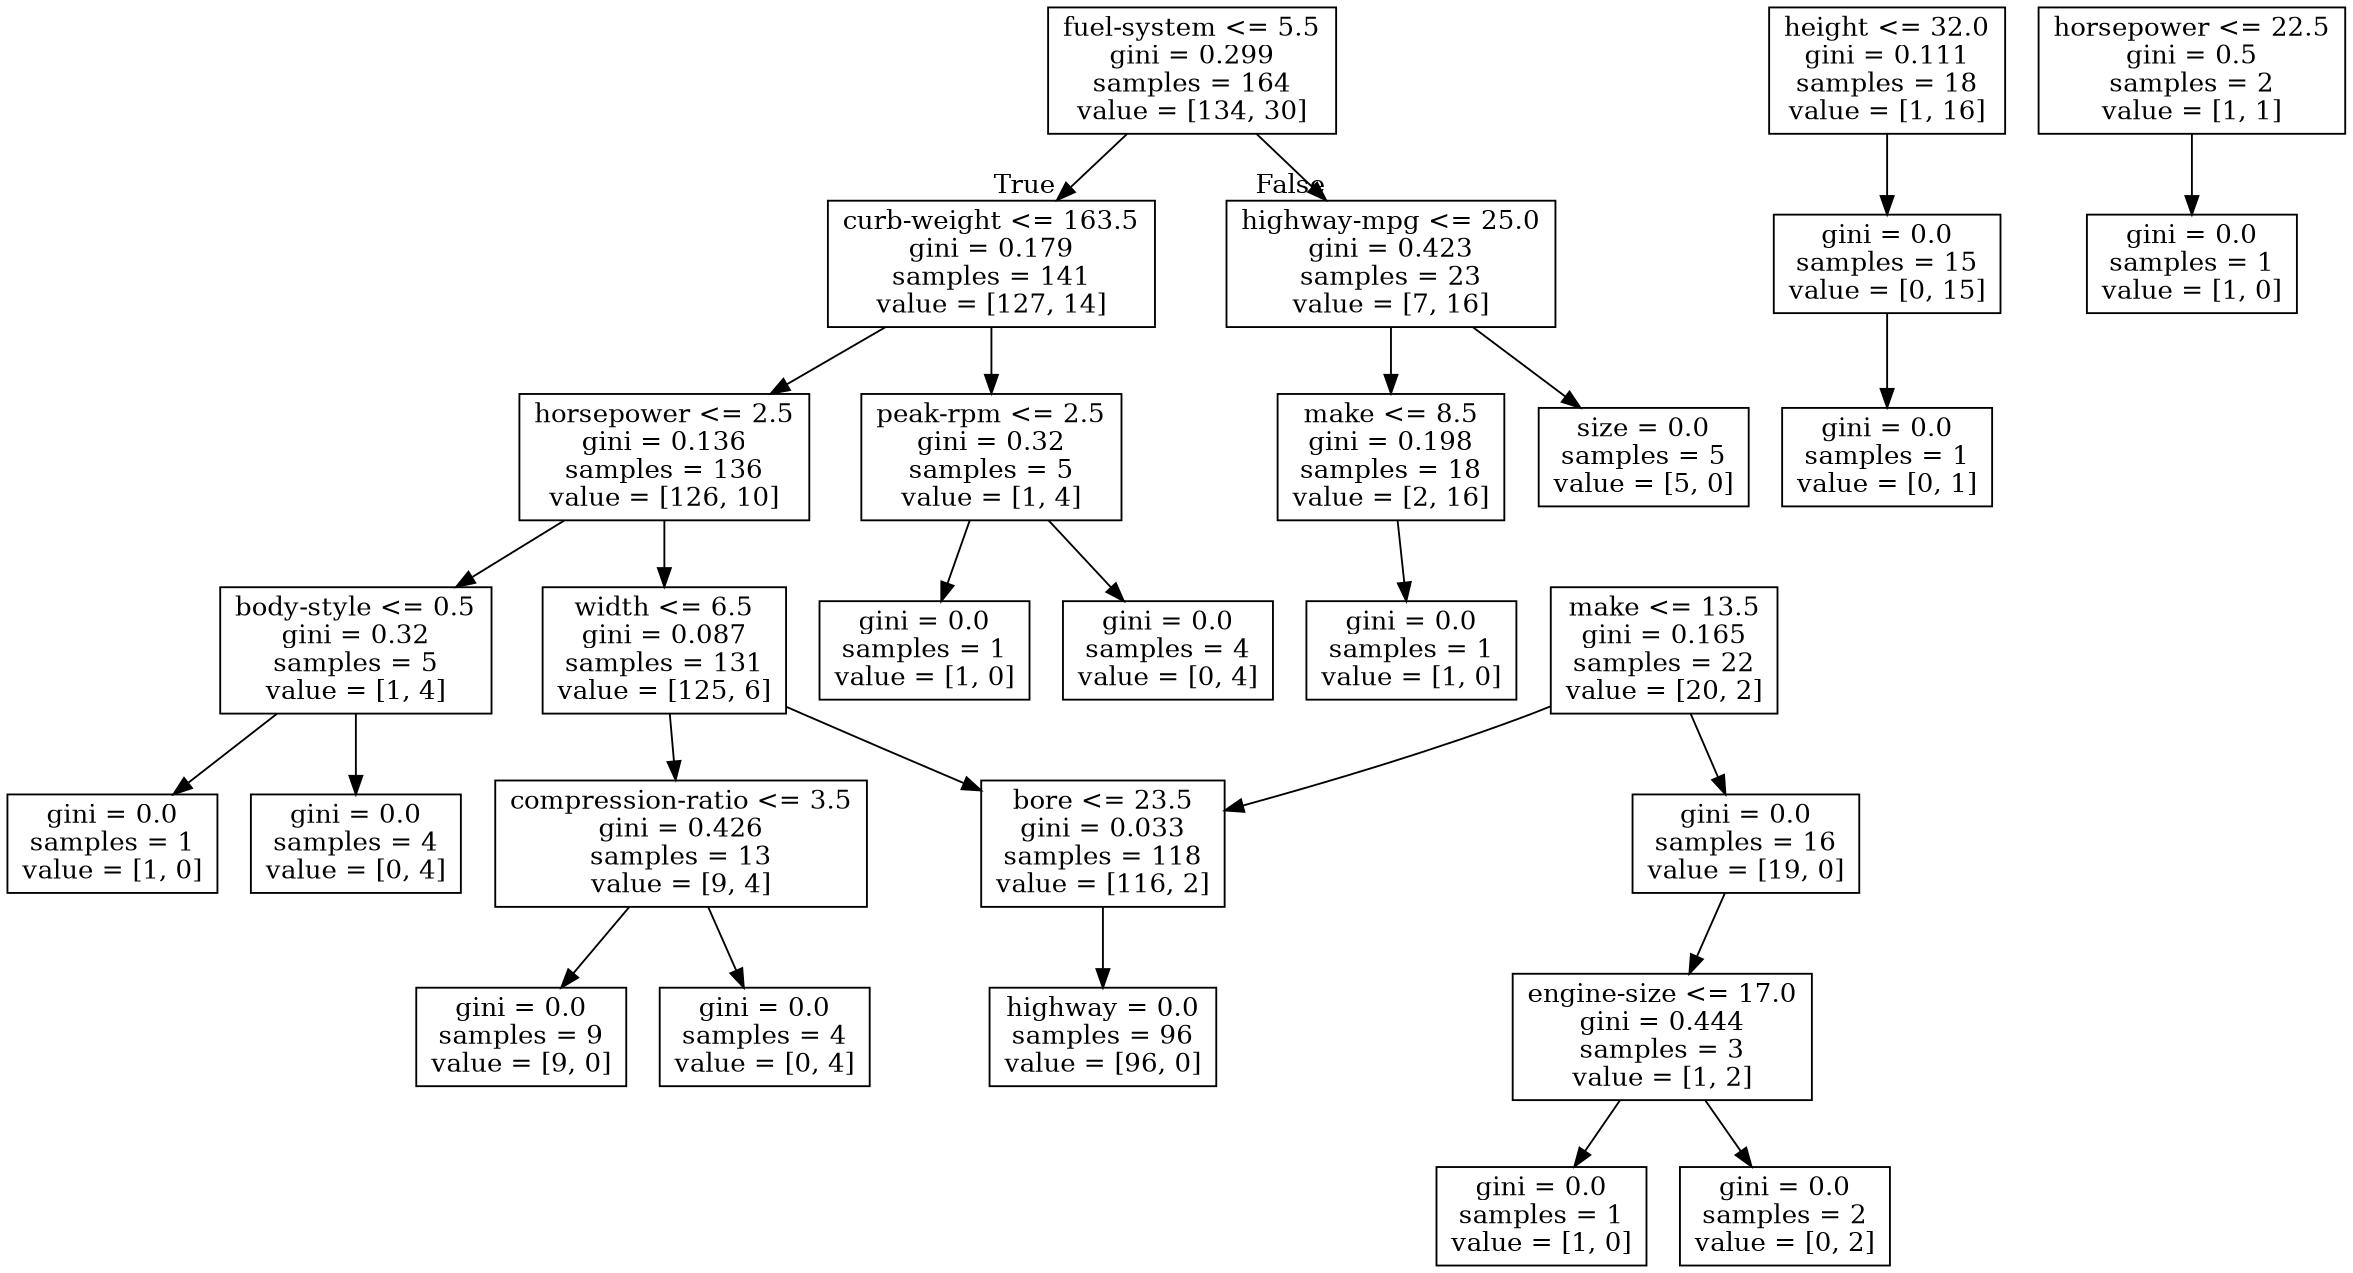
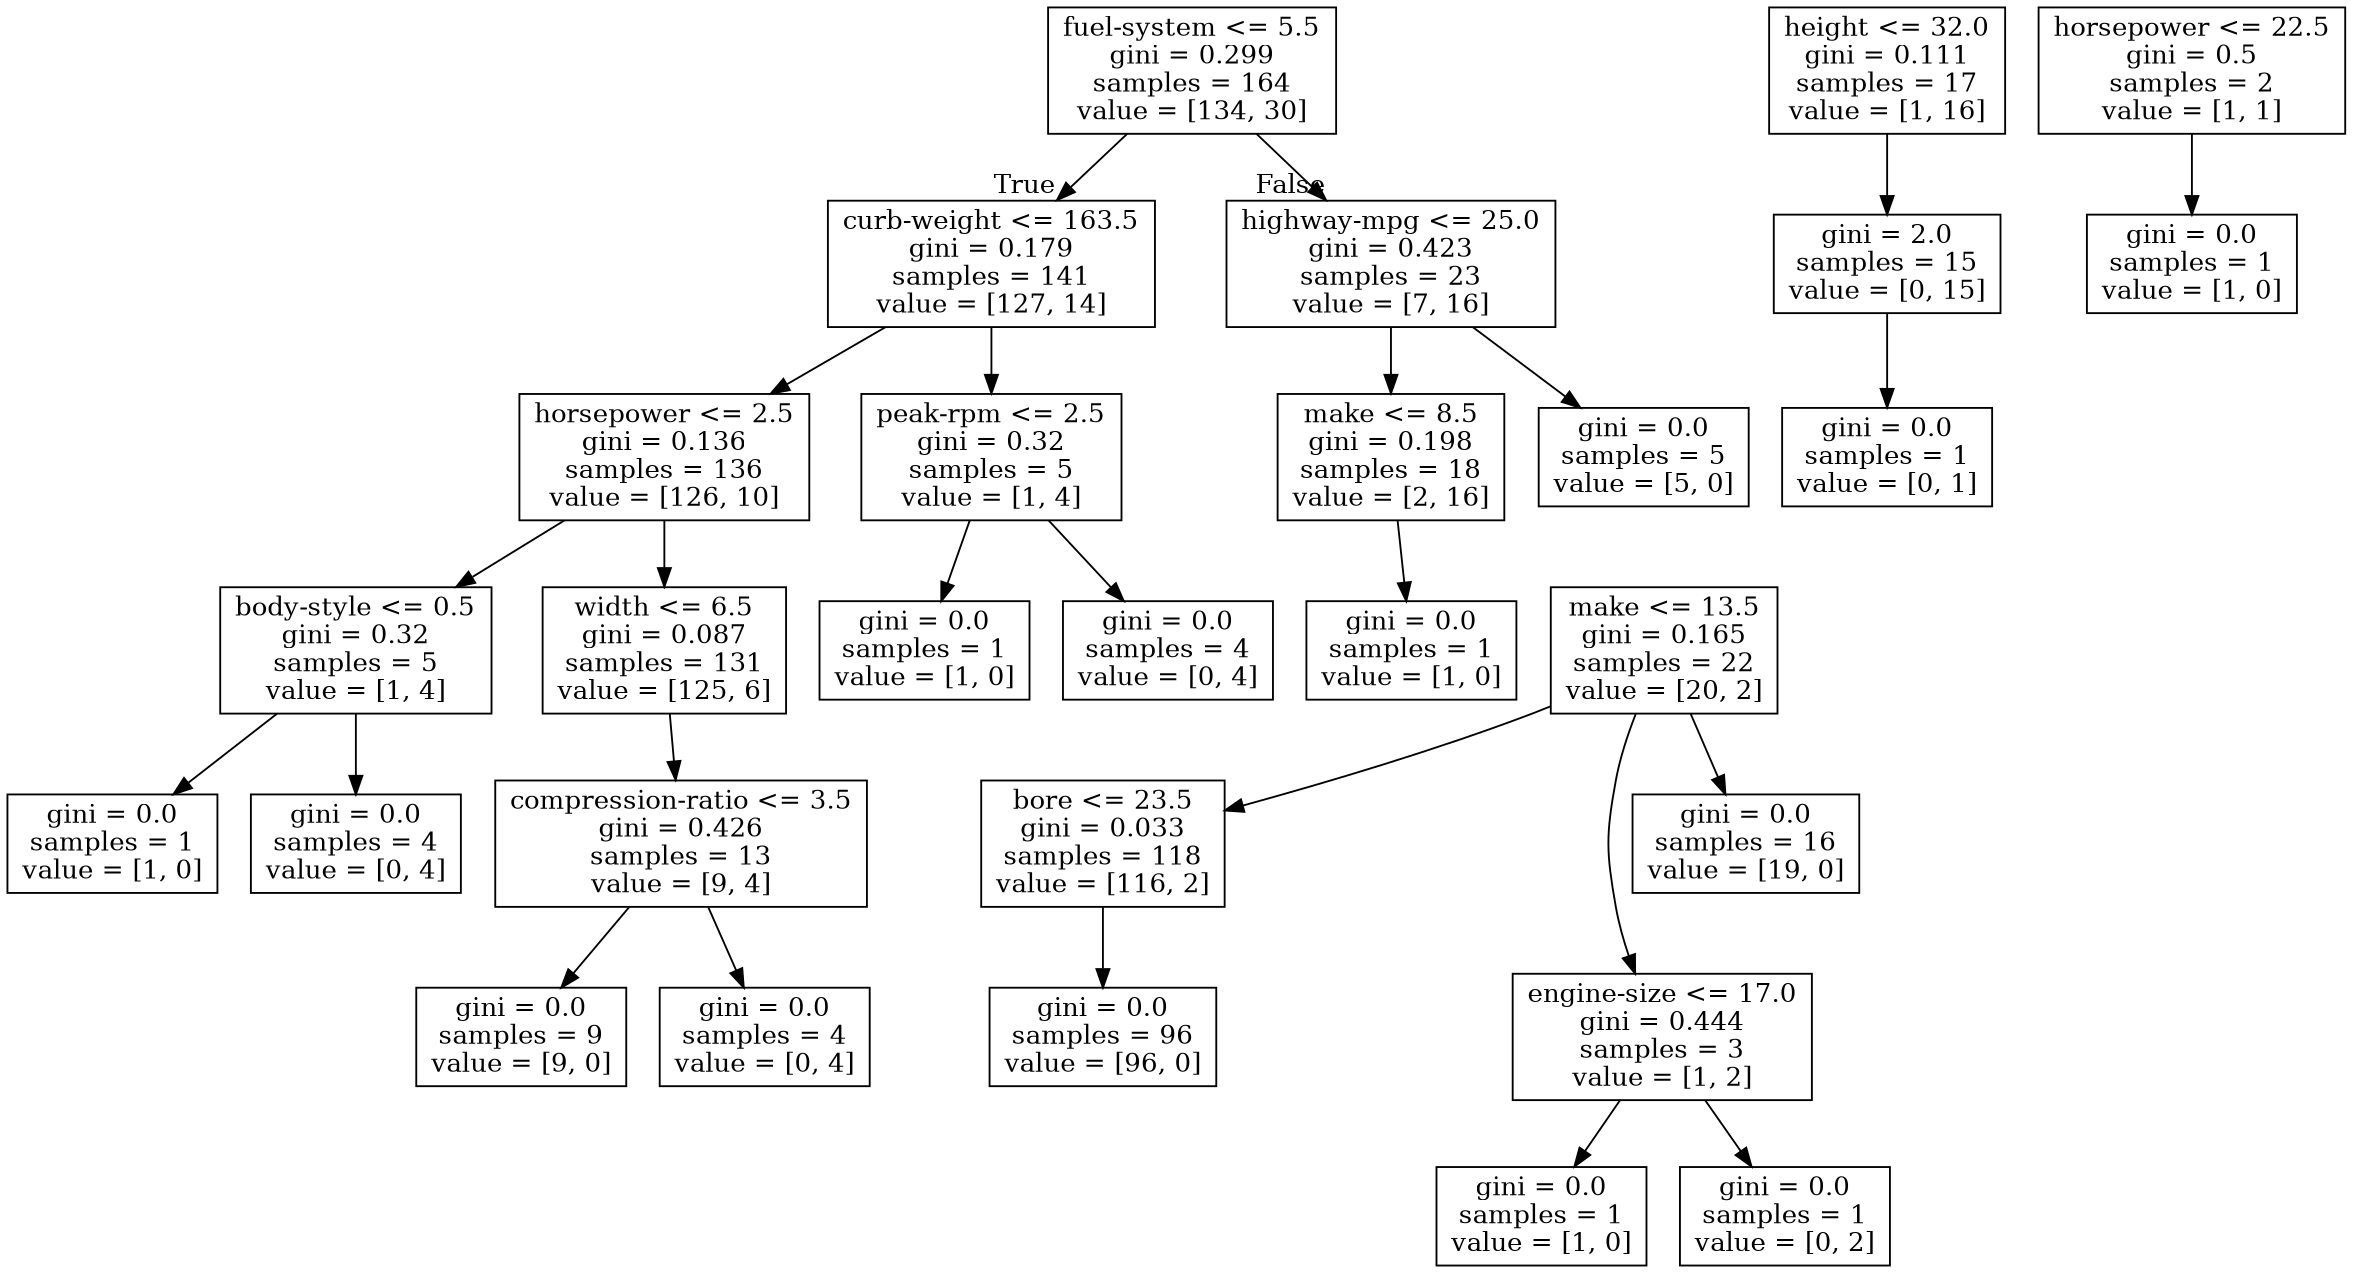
node "height <= 32.0 gini = 0.111 samples = 18 value = [1, 16]": label "height <= 32.0 gini = 0.111 samples = 18 value = [1, 16]" -> "height <= 32.0 gini = 0.111 samples = 17 value = [1, 16]"
node "gini = 0.0 samples = 15 value = [0, 15]": label "gini = 0.0 samples = 15 value = [0, 15]" -> "gini = 2.0 samples = 15 value = [0, 15]"
node "size = 0.0 samples = 5 value = [5, 0]": label "size = 0.0 samples = 5 value = [5, 0]" -> "gini = 0.0 samples = 5 value = [5, 0]"
edge "width <= 6.5 gini = 0.087 samples = 131 value = [125, 6]" -> "bore <= 23.5 gini = 0.033 samples = 118 value = [116, 2]": removed
edge "gini = 0.0 samples = 16 value = [19, 0]" -> "engine-size <= 17.0 gini = 0.444 samples = 3 value = [1, 2]": now "make <= 13.5 gini = 0.165 samples = 22 value = [20, 2]" -> "engine-size <= 17.0 gini = 0.444 samples = 3 value = [1, 2]"
node "highway = 0.0 samples = 96 value = [96, 0]": label "highway = 0.0 samples = 96 value = [96, 0]" -> "gini = 0.0 samples = 96 value = [96, 0]"
node "gini = 0.0 samples = 2 value = [0, 2]": label "gini = 0.0 samples = 2 value = [0, 2]" -> "gini = 0.0 samples = 1 value = [0, 2]"
